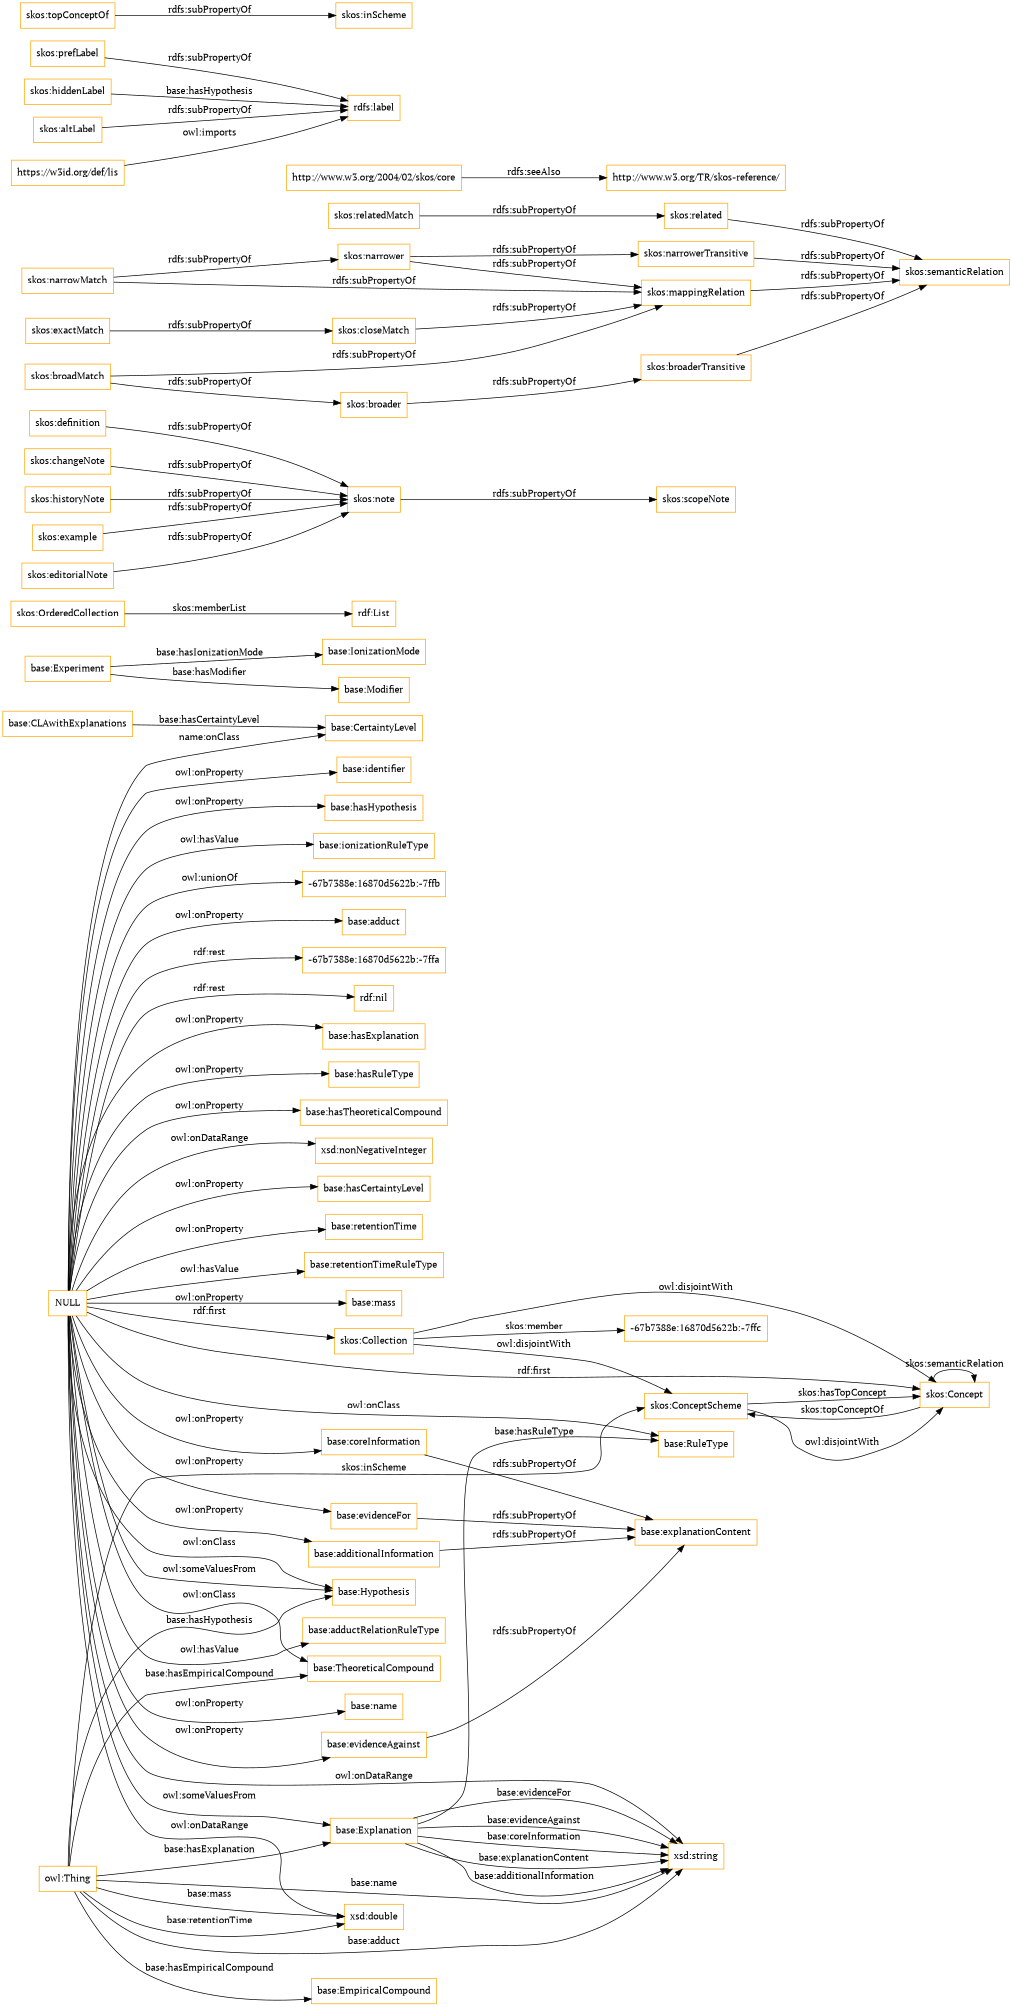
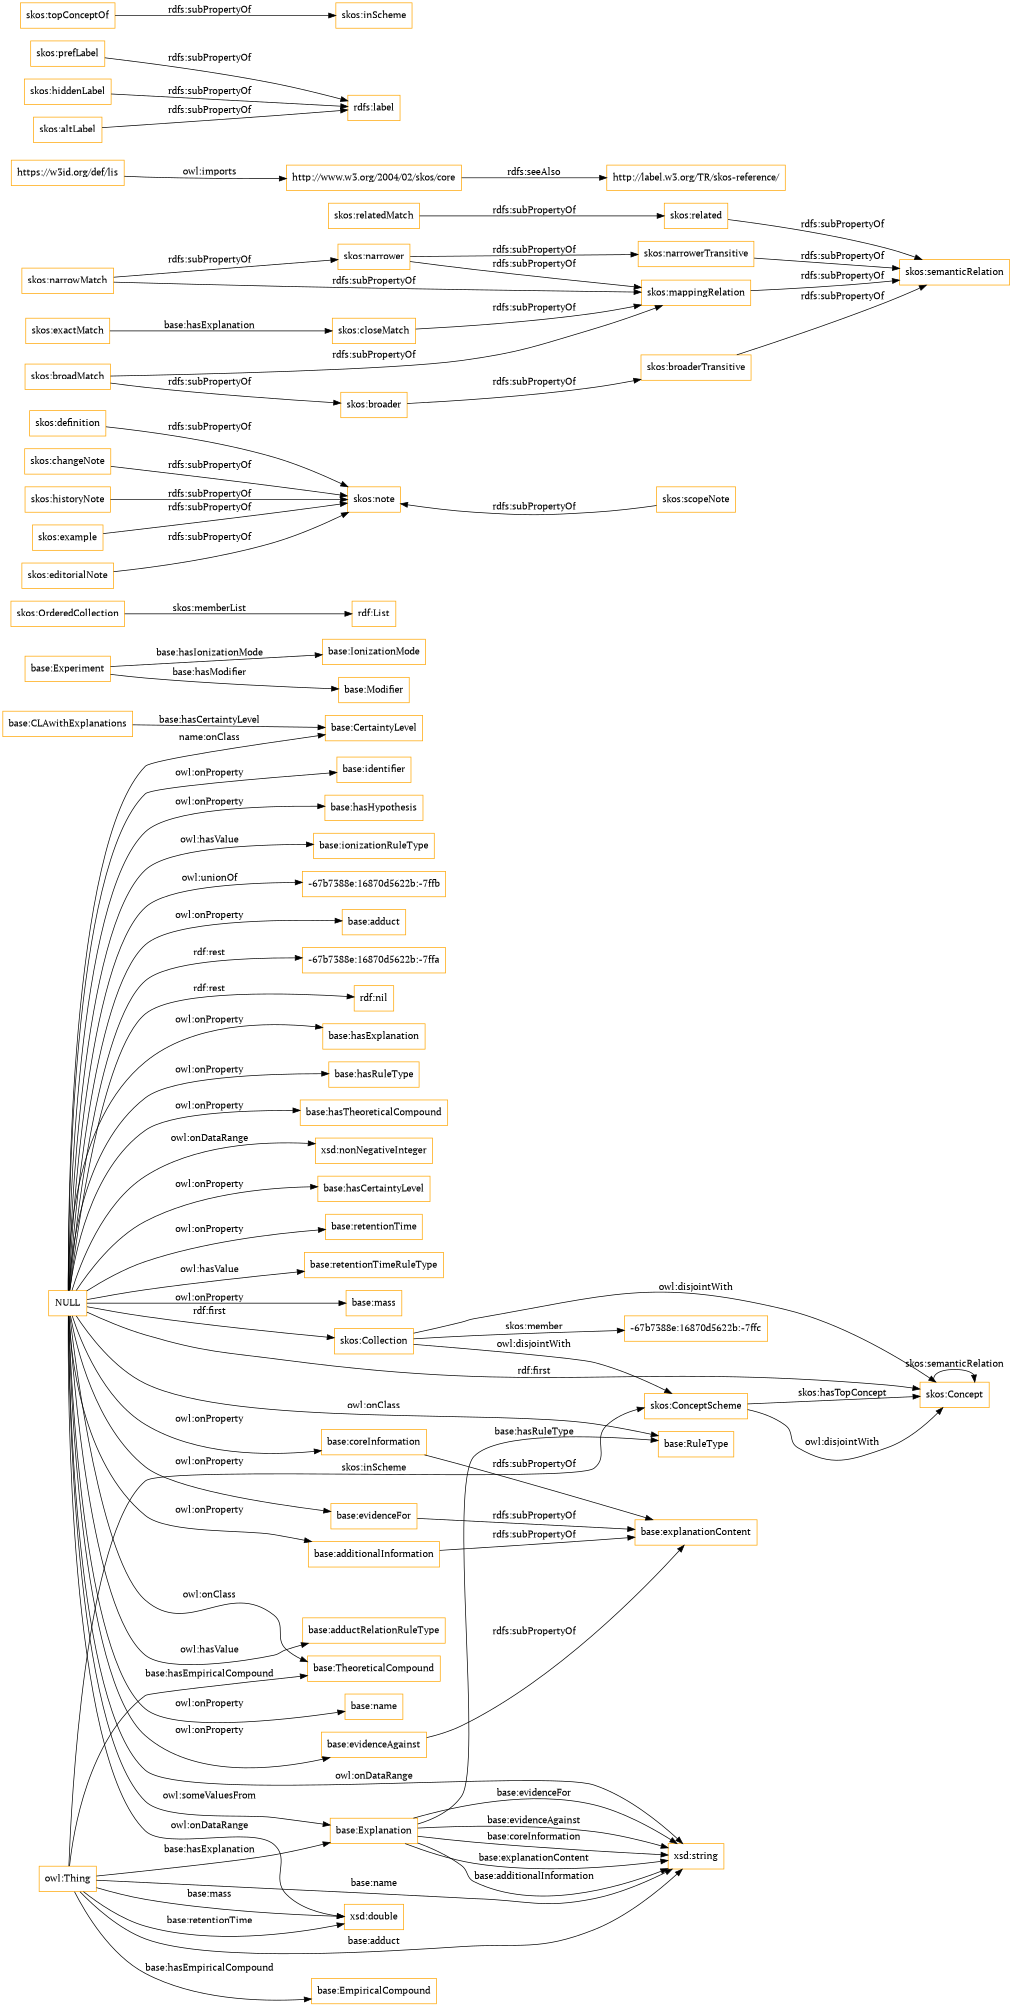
edge "skos:hiddenLabel" -> "rdfs:label": label "base:hasHypothesis" -> "rdfs:subPropertyOf"
edge "https://w3id.org/def/lis" -> "rdfs:label": now "https://w3id.org/def/lis" -> "http://www.w3.org/2004/02/skos/core"
node "http://www.w3.org/TR/skos-reference/": label "http://www.w3.org/TR/skos-reference/" -> "http://label.w3.org/TR/skos-reference/"
edge "skos:exactMatch" -> "skos:closeMatch": label "rdfs:subPropertyOf" -> "base:hasExplanation"
edge "skos:note" -> "skos:scopeNote": reversed
edge "skos:Concept" -> "skos:ConceptScheme": removed, label "skos:topConceptOf"
node "base:Hypothesis": removed
